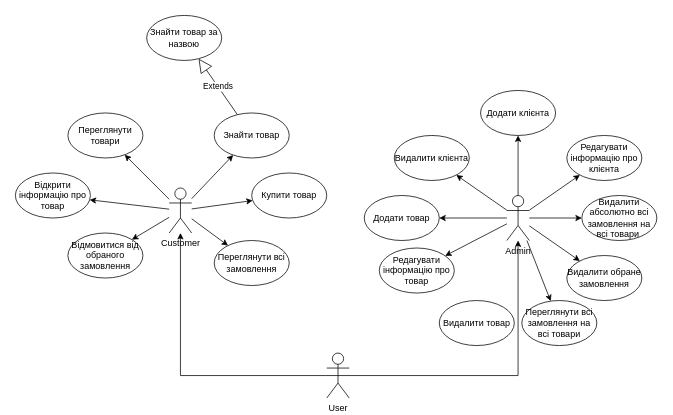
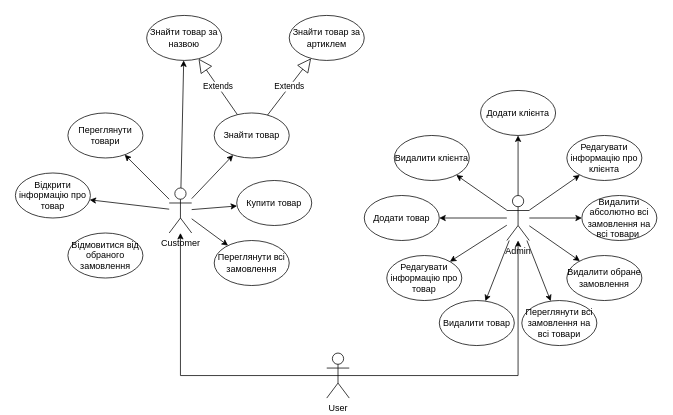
node "Знайти товар за артиклем": added
edge "Знайти товар" -> "Знайти товар за артиклем": added, label "Extends"
node "Купити товар": moved (289, 195) -> (274, 203)
edge "Customer" -> "Відмовитися від обраного замовлення": now "Customer" -> "Знайти товар за назвою"
edge "Admin" -> "Видалити товар": added
node "Редагувати інформацію про товар": moved (417, 270) -> (424, 278)
